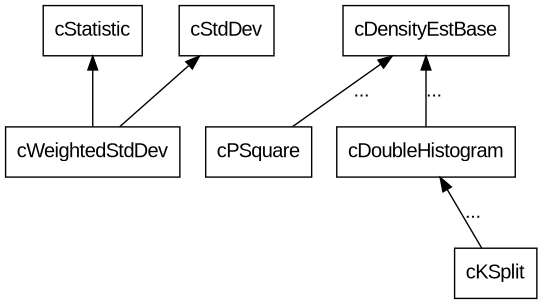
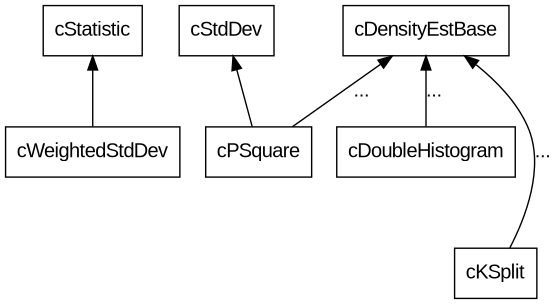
edge "cWeightedStdDev" -> "cStdDev": now "cPSquare" -> "cStdDev"
edge "cKSplit" -> "cDoubleHistogram": now "cKSplit" -> "cDensityEstBase"
